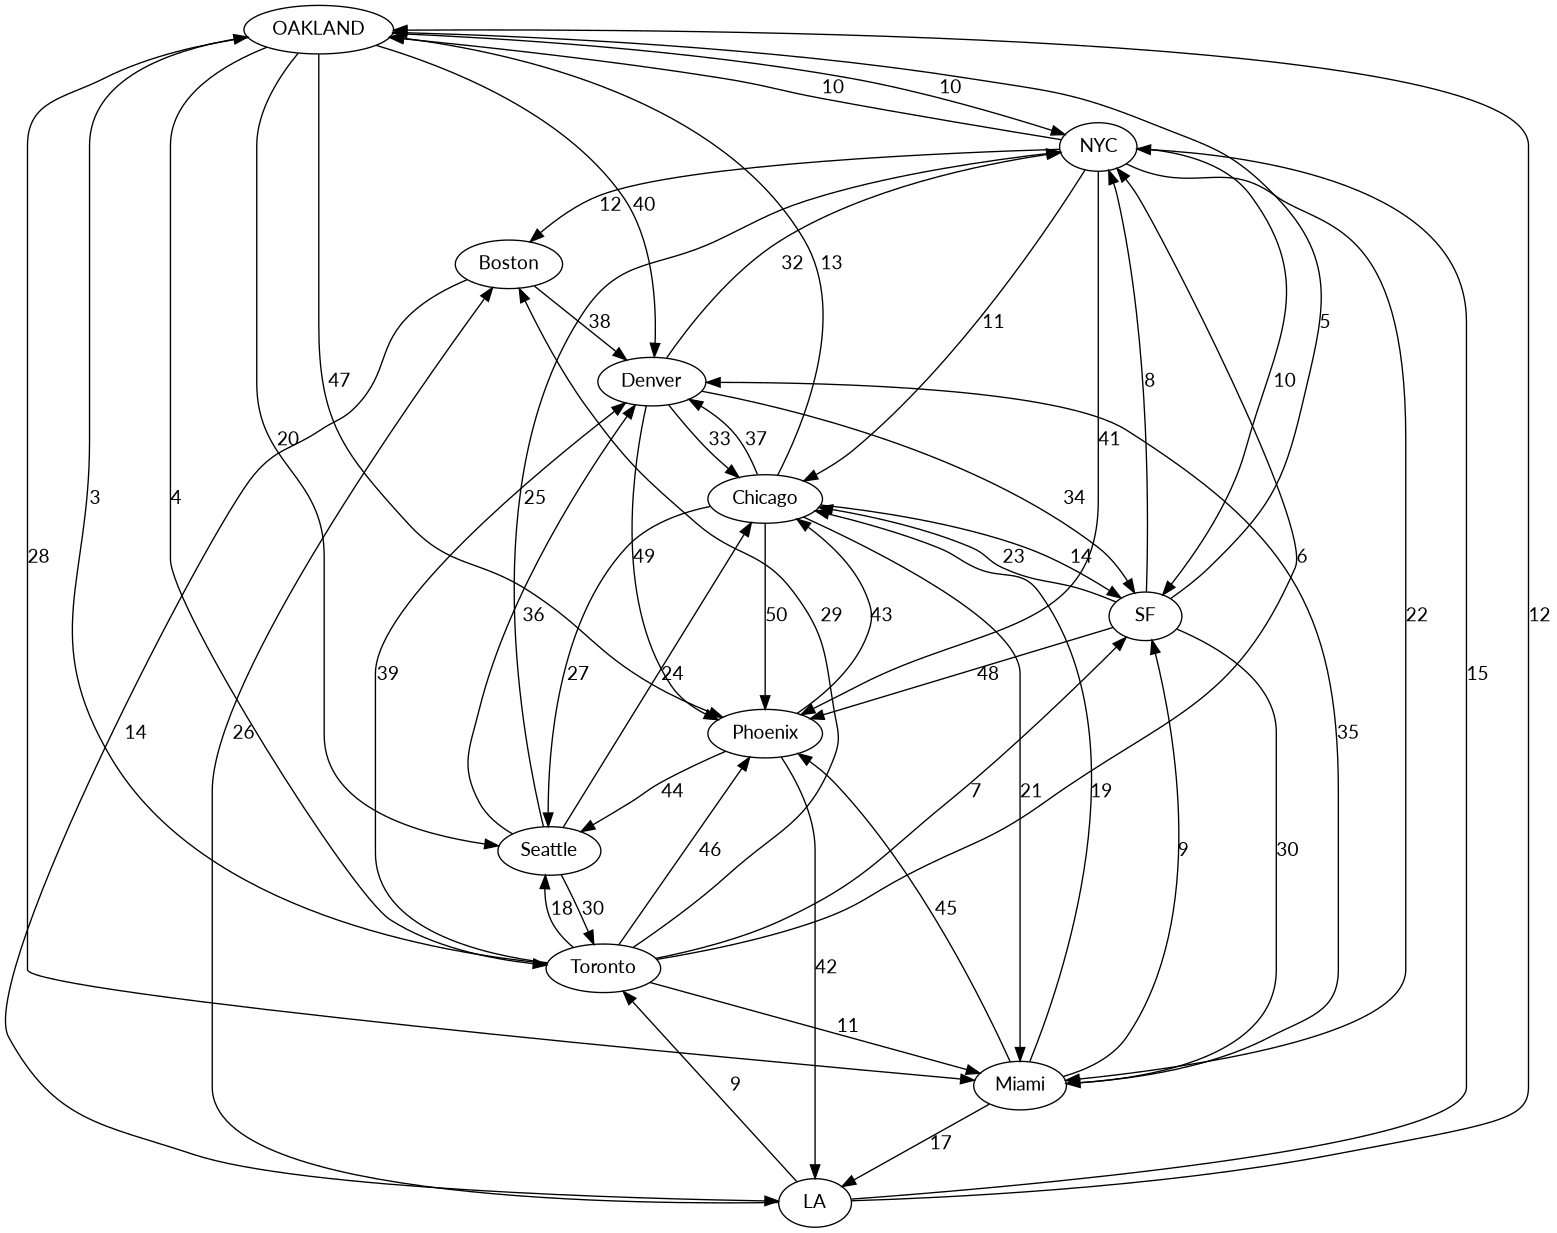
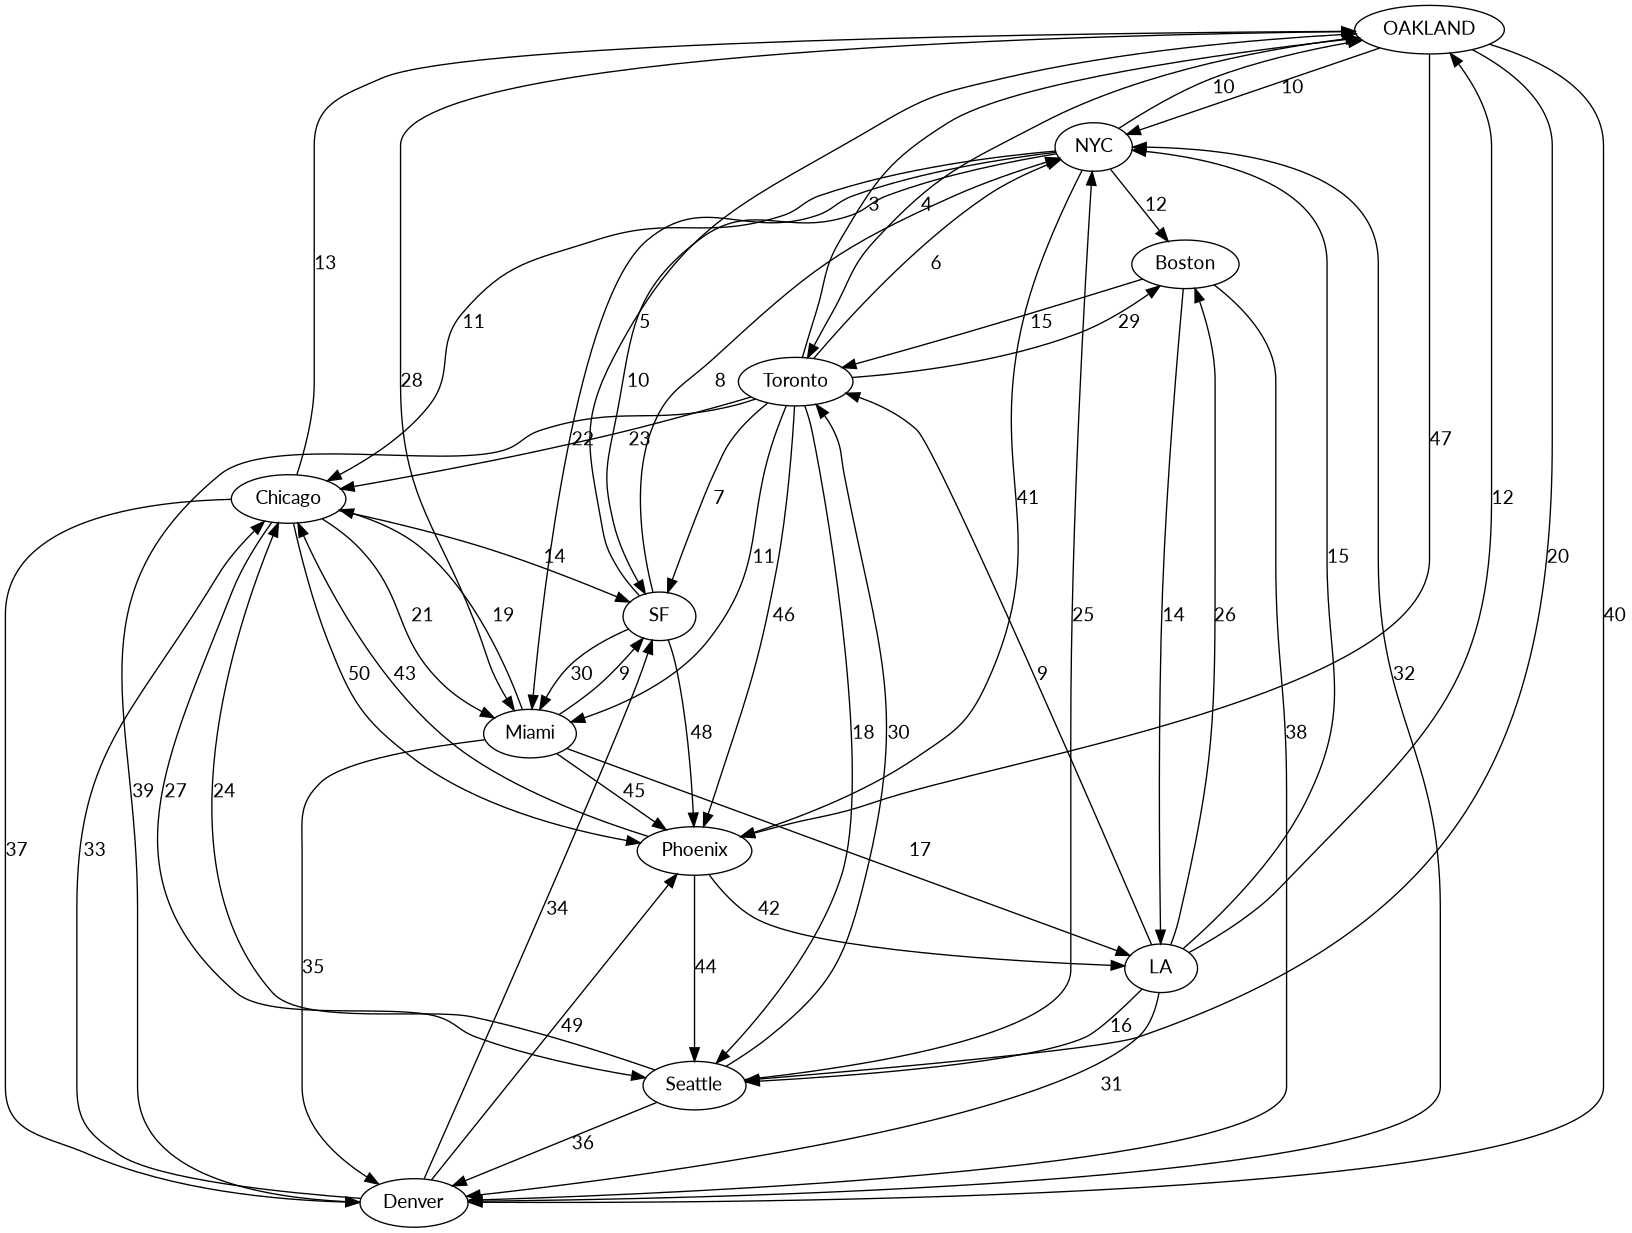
edge "Boston" -> "Toronto": added, label "15"
edge "SF" -> "Chicago": now "Toronto" -> "Chicago"
edge "LA" -> "Seattle": added, label "16"
edge "LA" -> "Denver": added, label "31"
